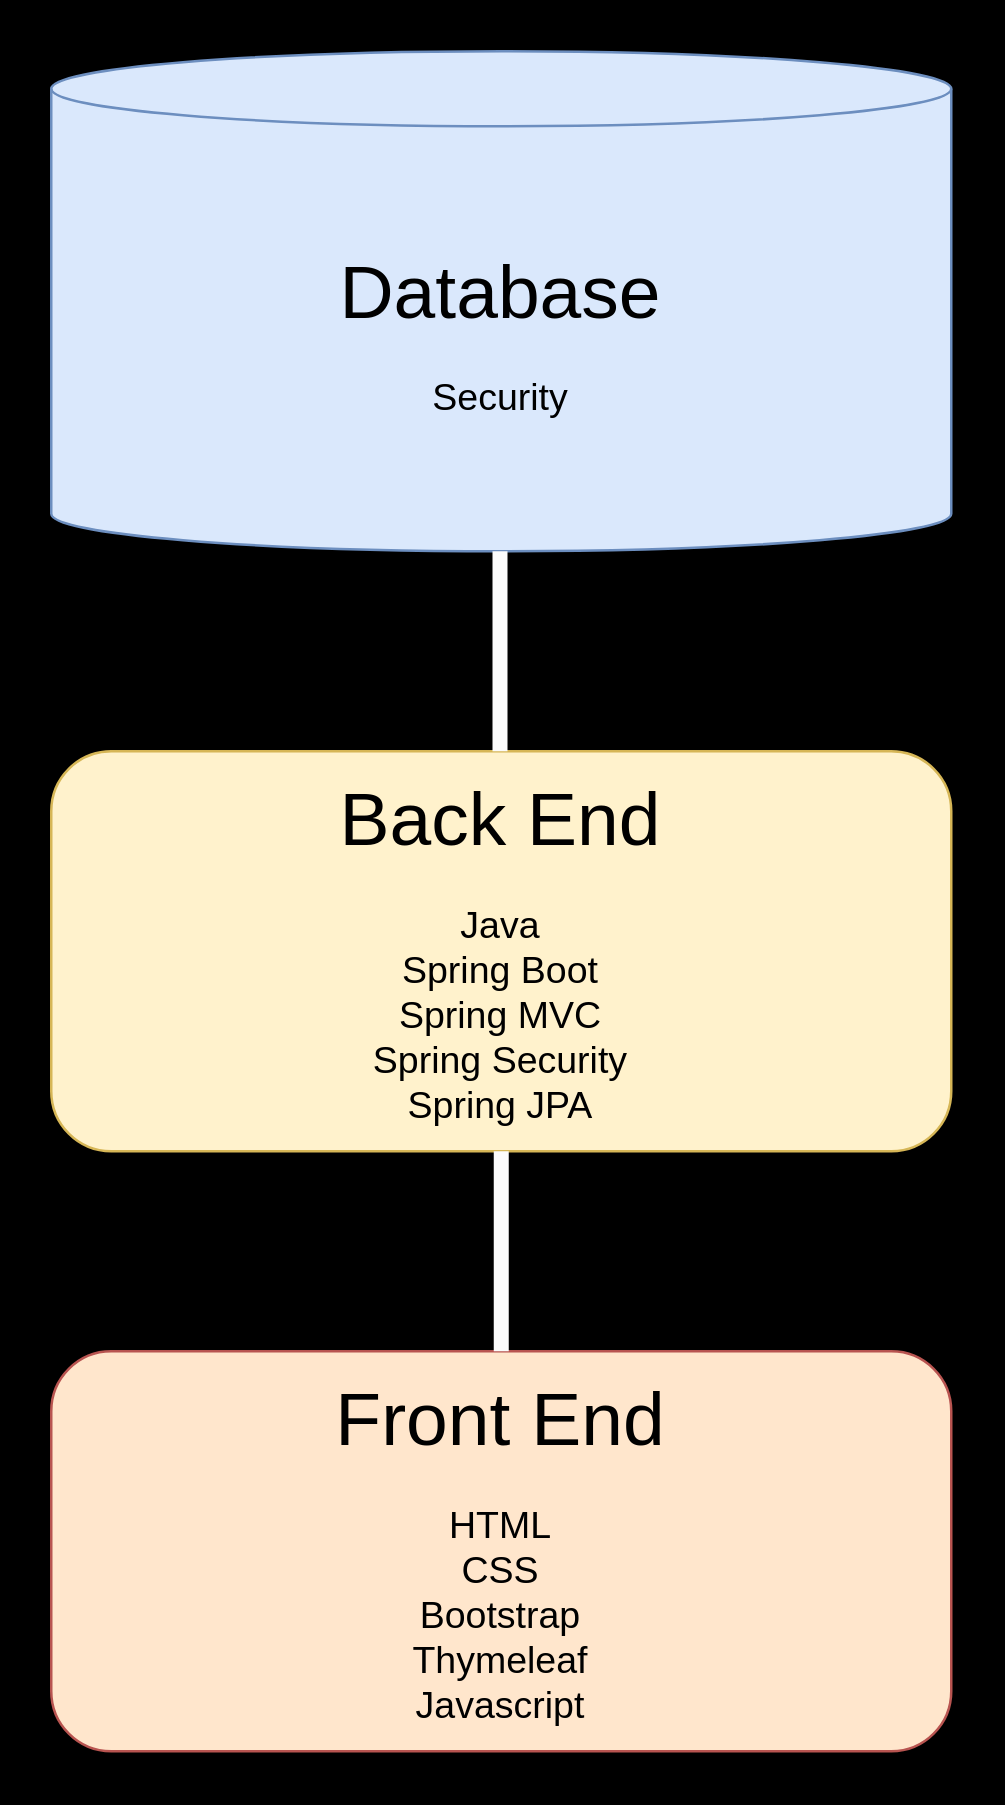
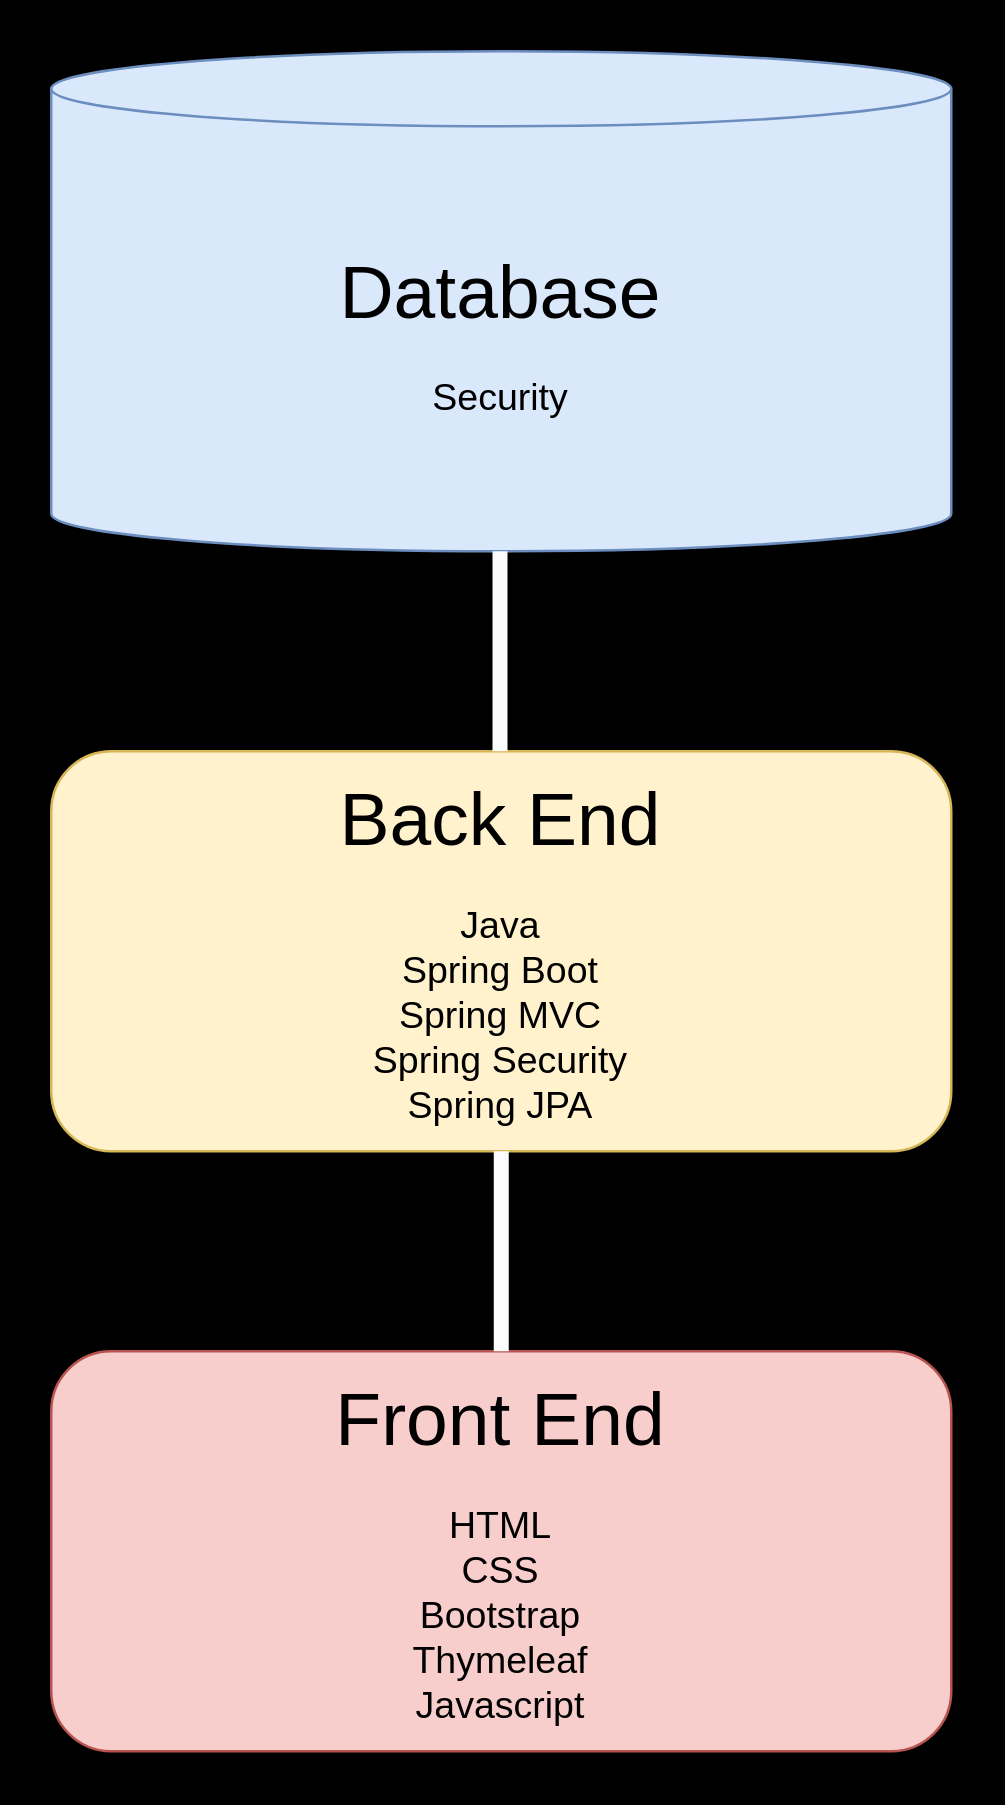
node "Front End HTML CSS Bootstrap Thymeleaf Javascript": fillcolor #ffe6cc -> #f8cecc
